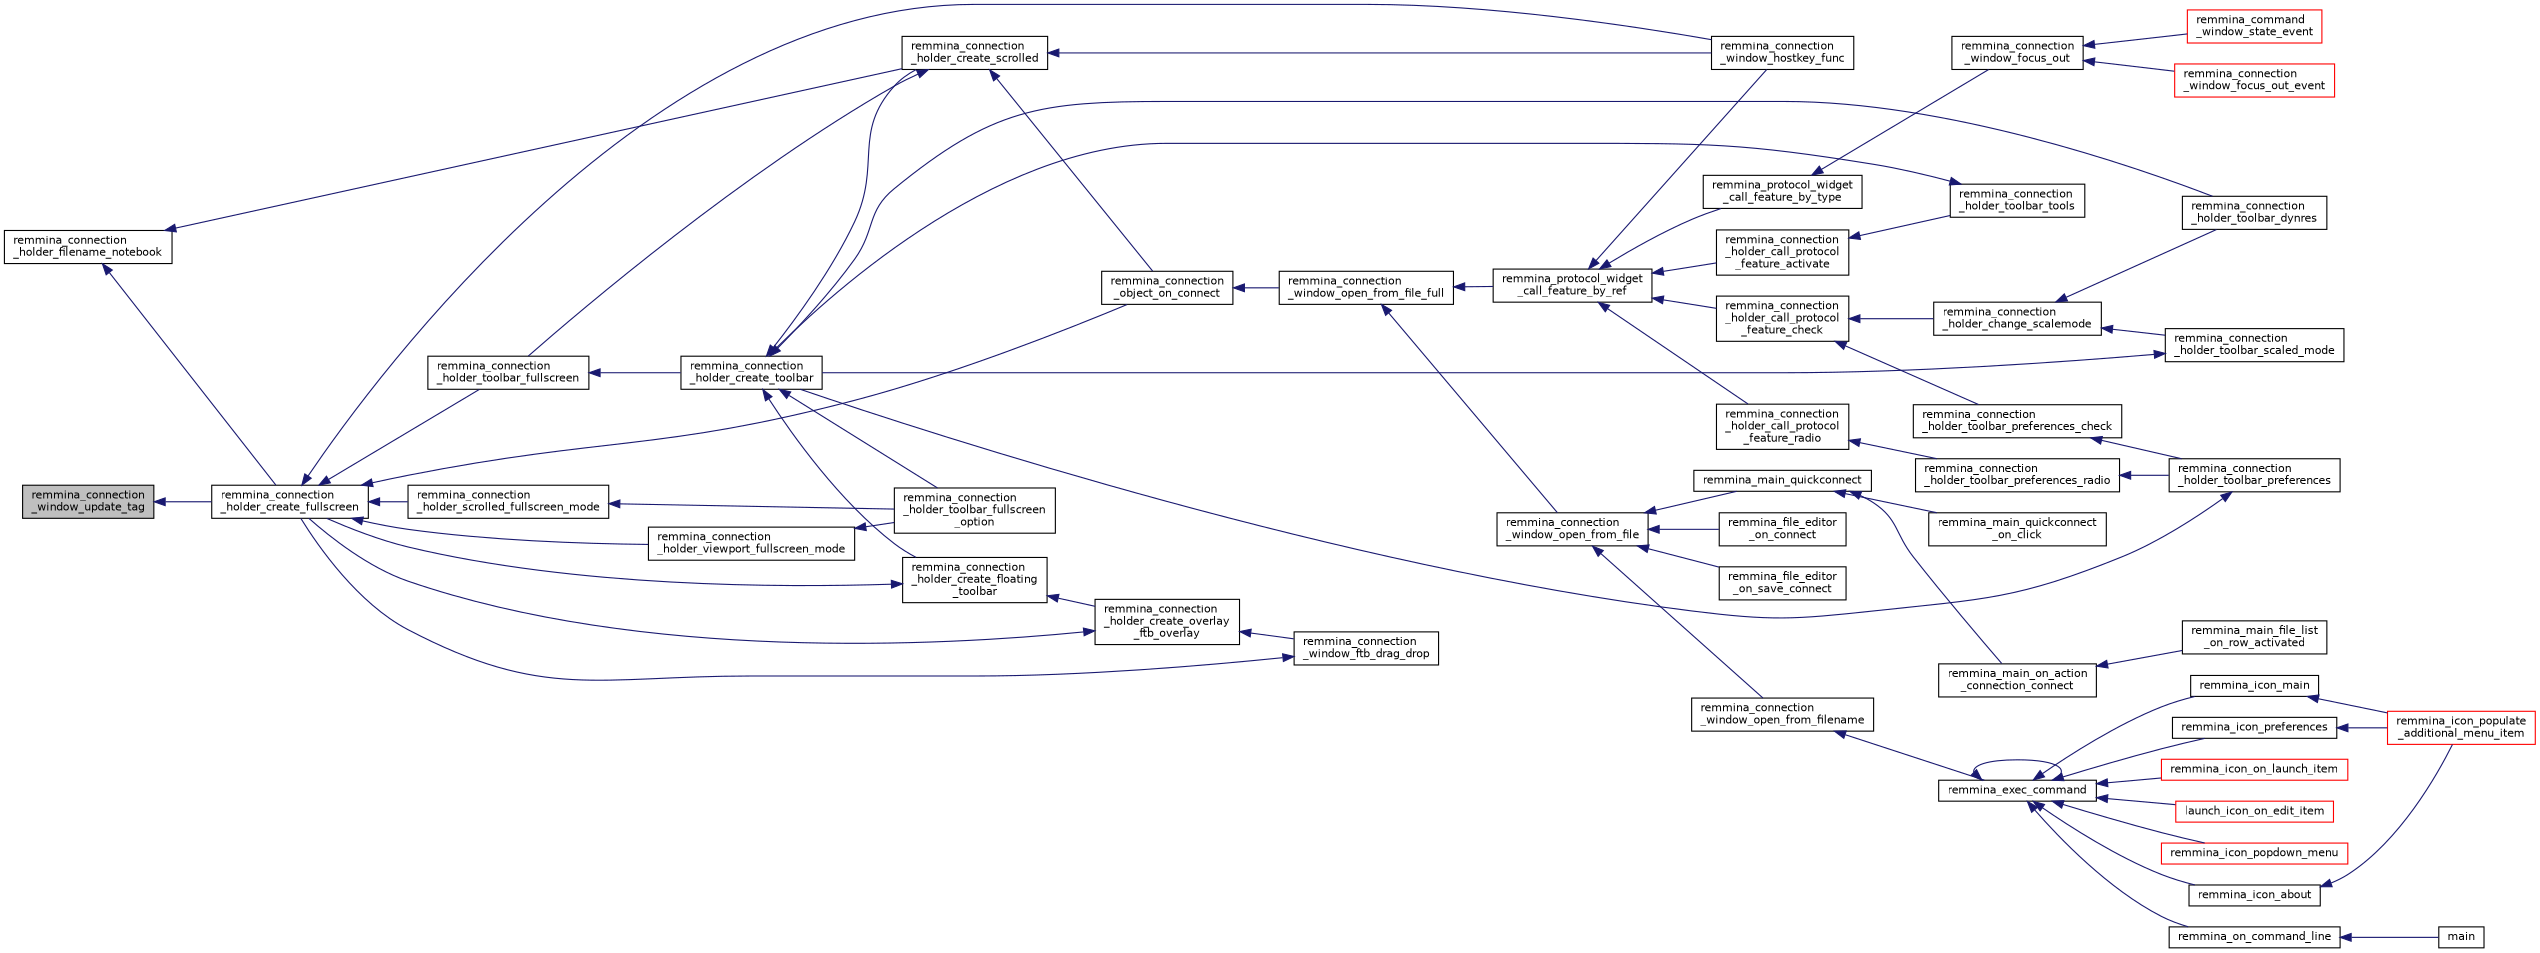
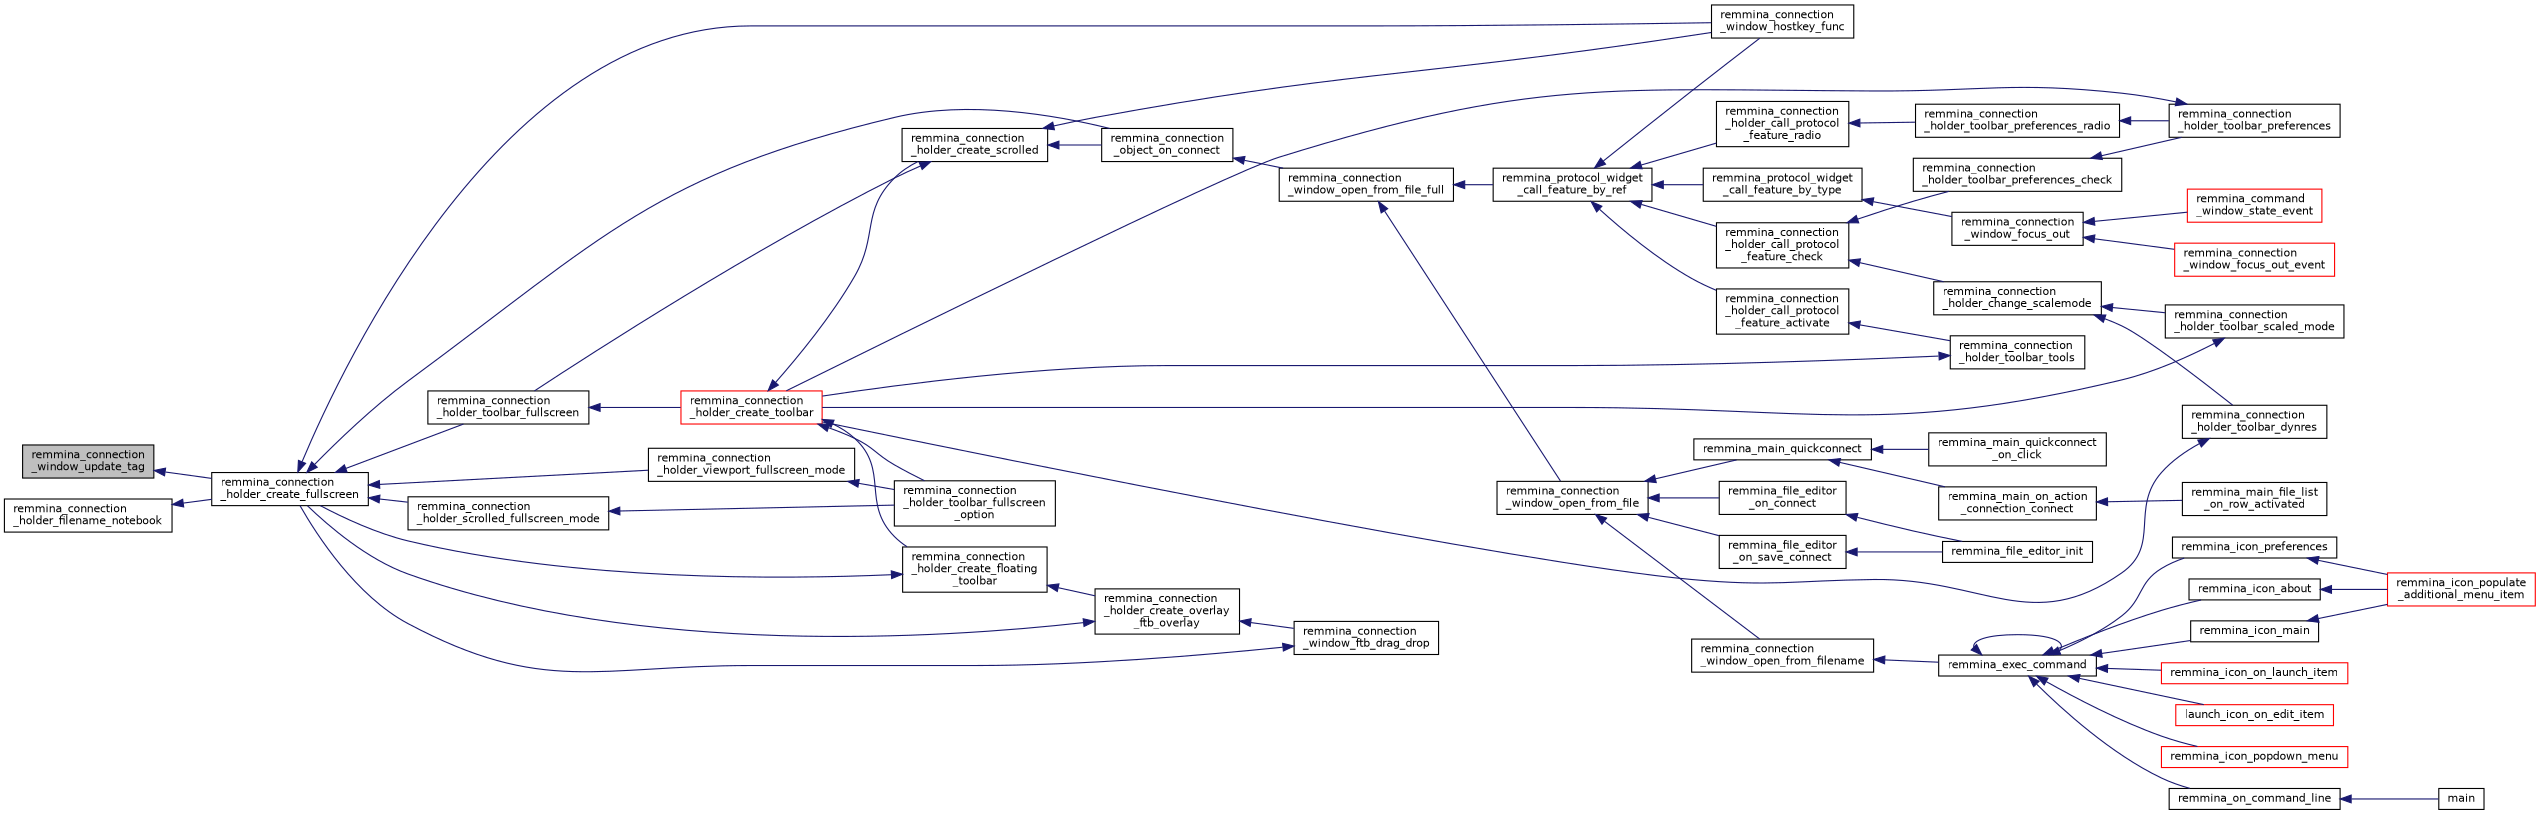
edge "remmina_connection _holder_toolbar_dynres" -> "remmina_connection _holder_create_toolbar": reversed
edge "remmina_connection _holder_create_scrolled" -> "remmina_connection _holder_filename_notebook": removed
node "remmina_connection _holder_create_toolbar": color black -> red
node "remmina_file_editor_init": added
